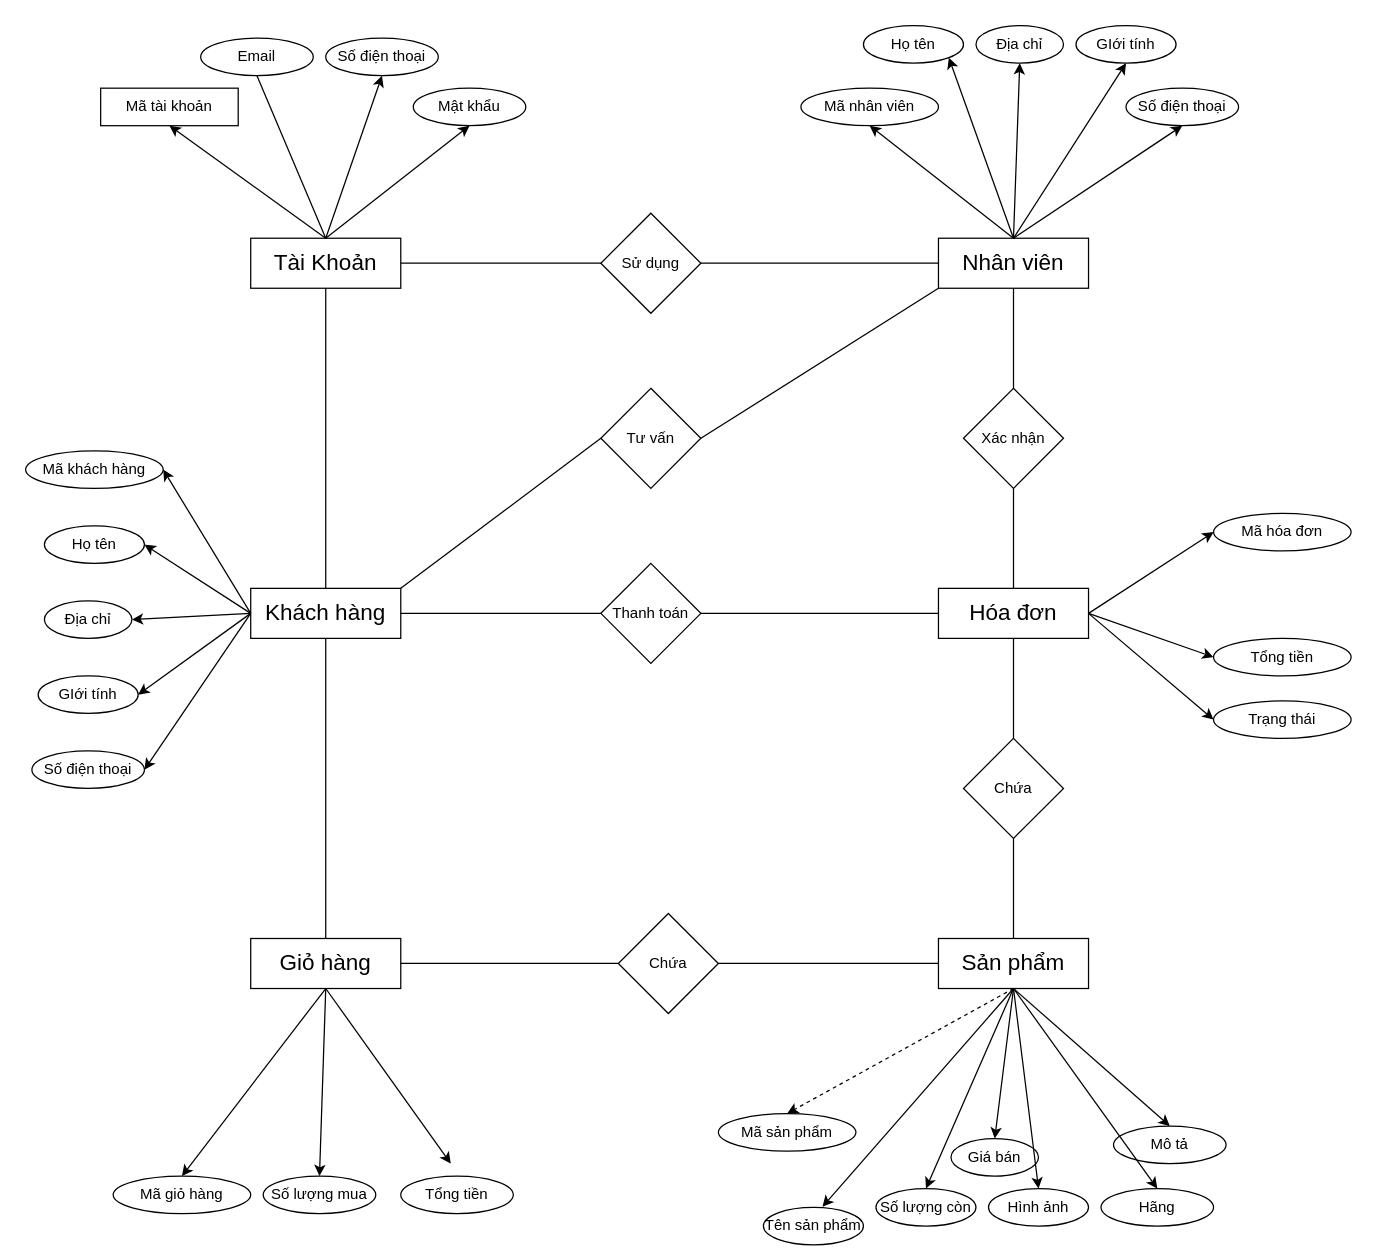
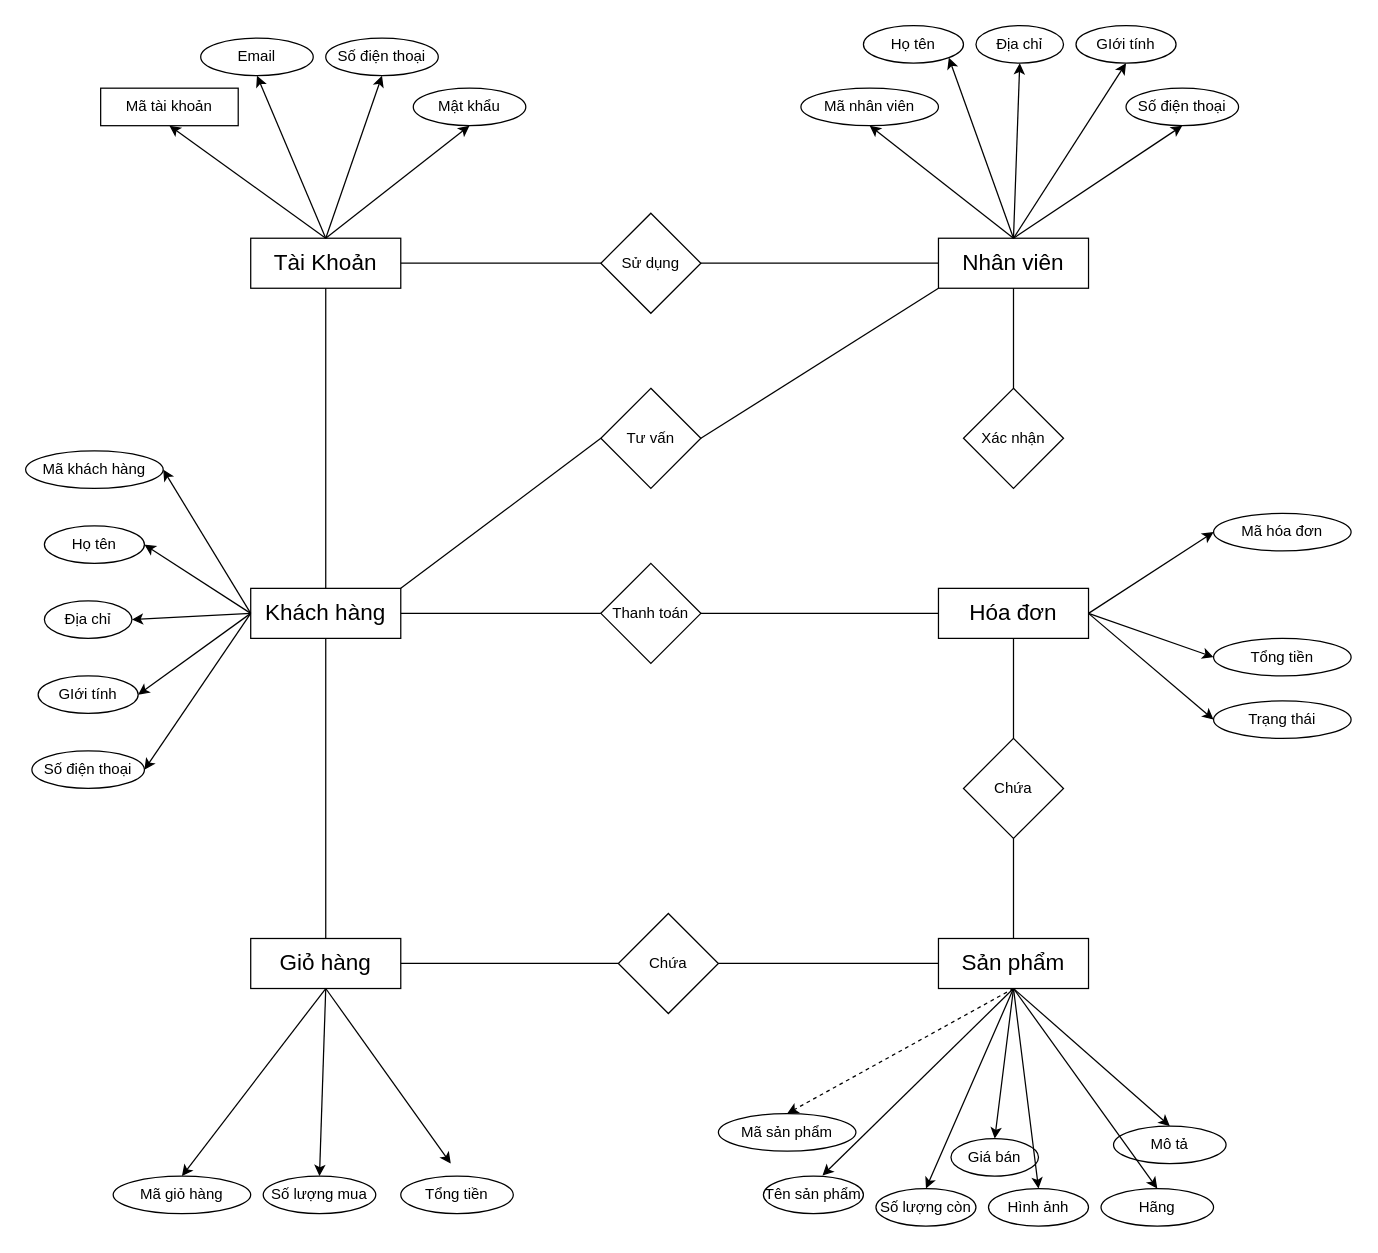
edge "Email" -- "Tài Khoản": arrowhead none -> classic
edge "Xác nhận" -- "Hóa đơn": removed
node "Tên sản phẩm": moved (813, 1226) -> (813, 1194)
